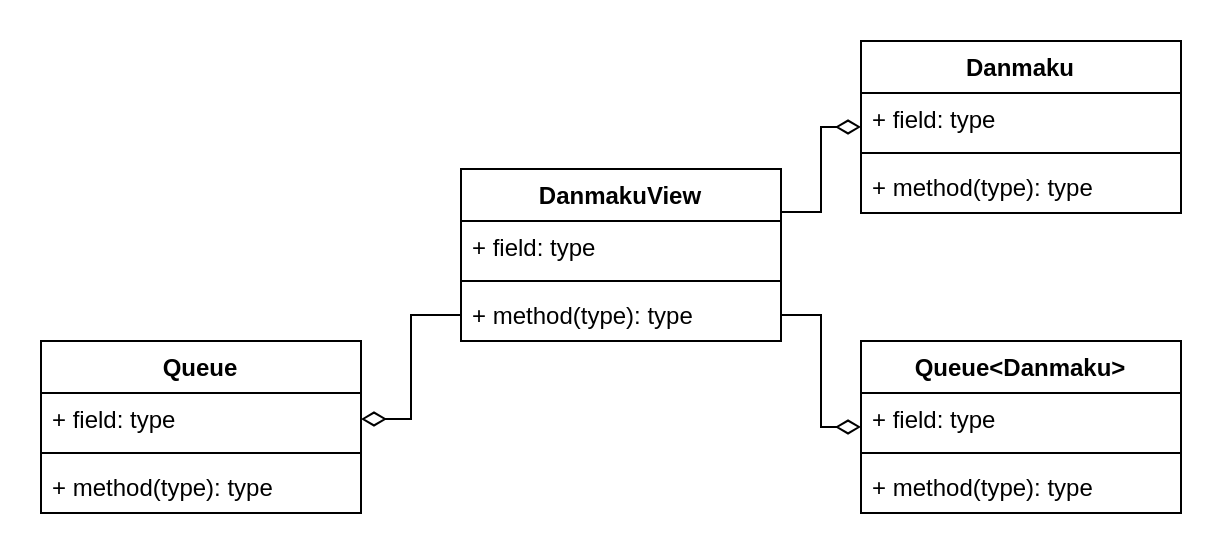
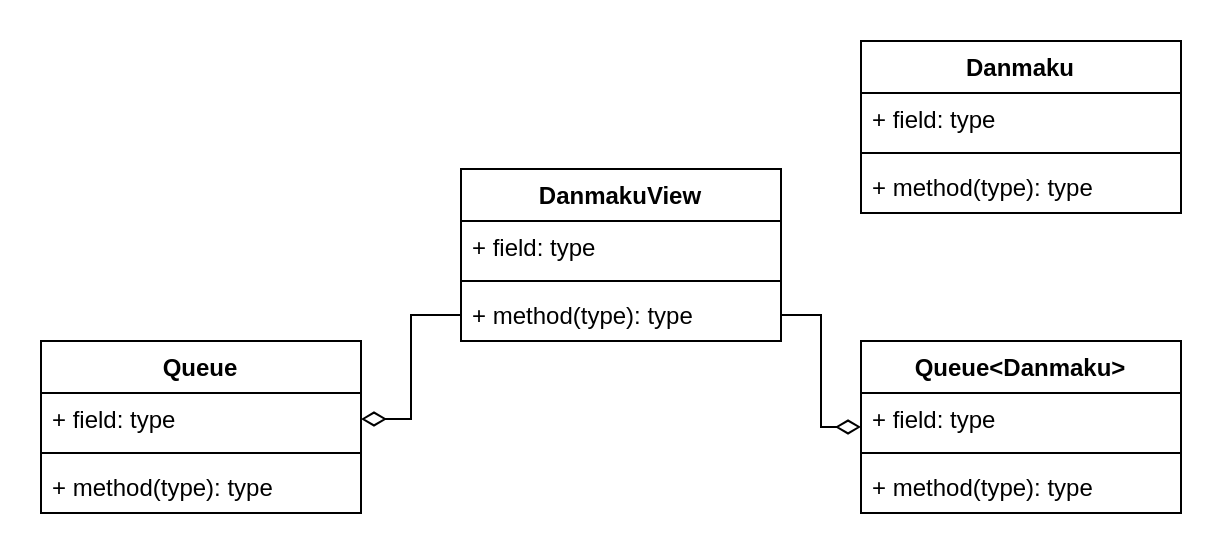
edge "DanmakuView" -> "Danmaku": removed
